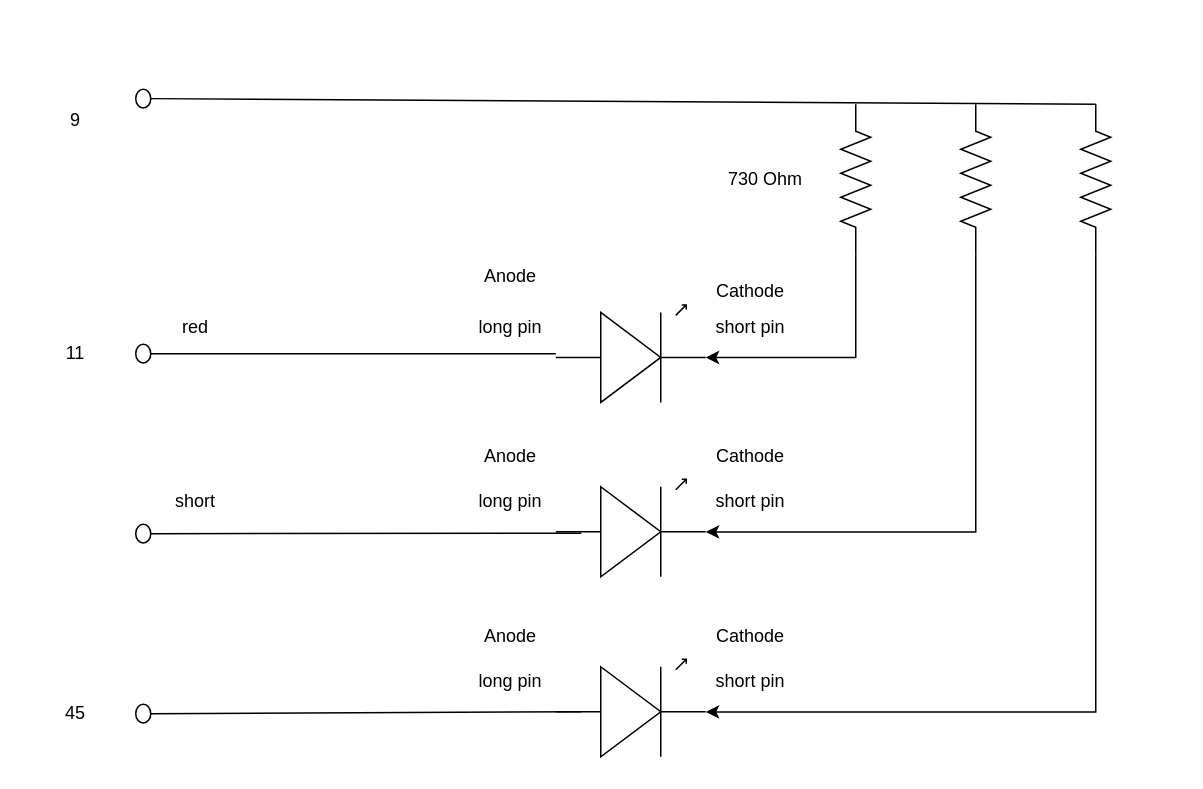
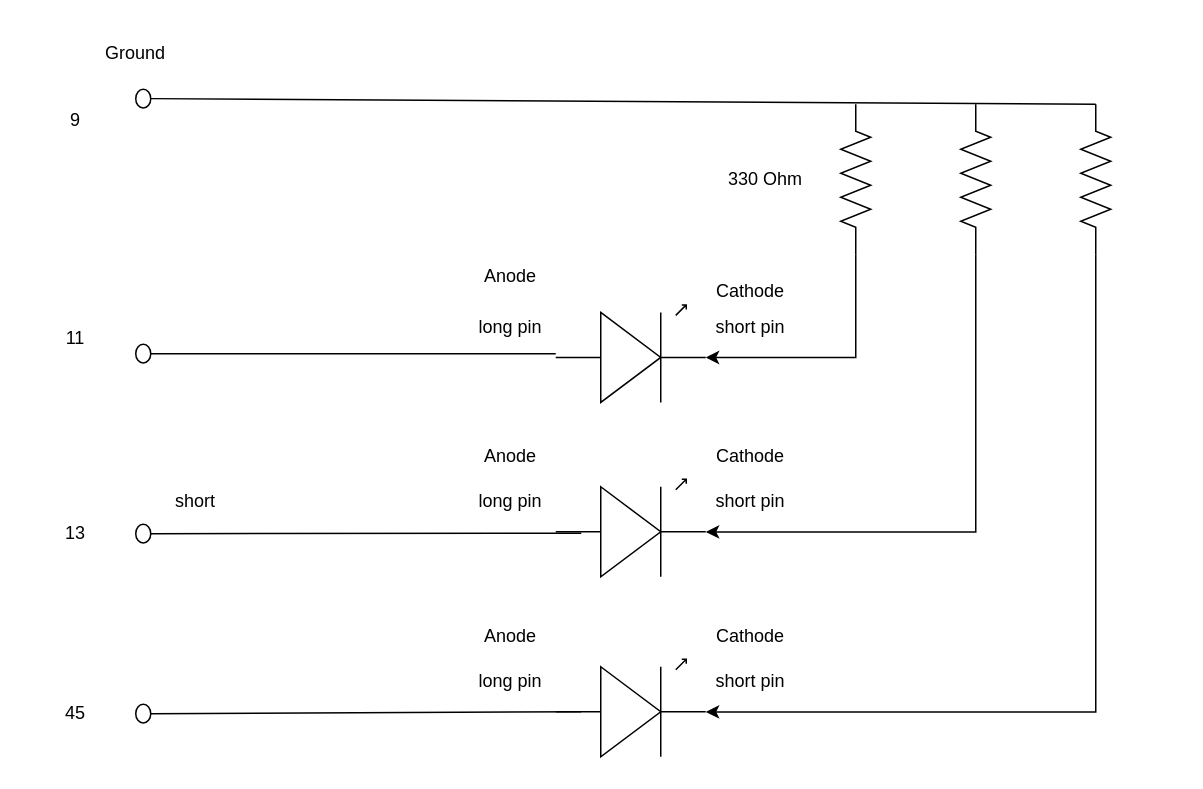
node "Ground": added
node "730 Ohm": label "730 Ohm" -> "330 Ohm"
node "red": removed
node "11": moved (76, 354) -> (76, 339)
node "13": added
